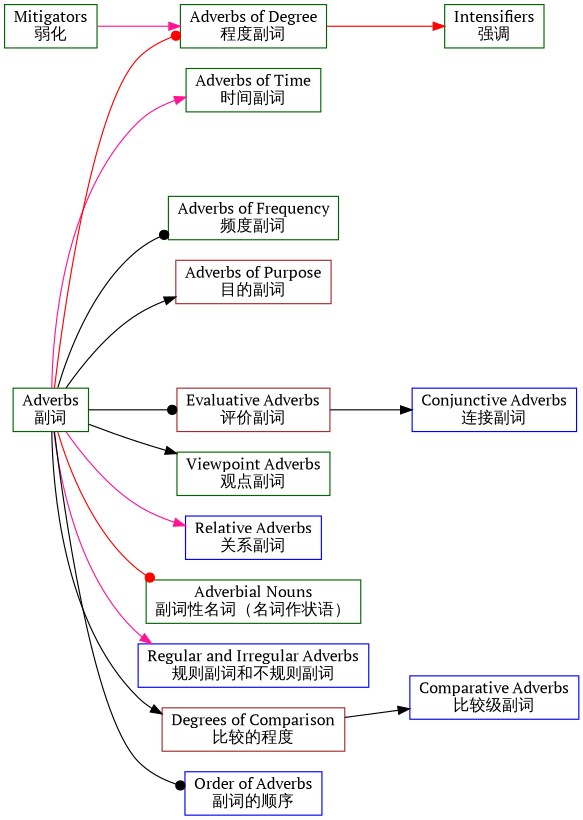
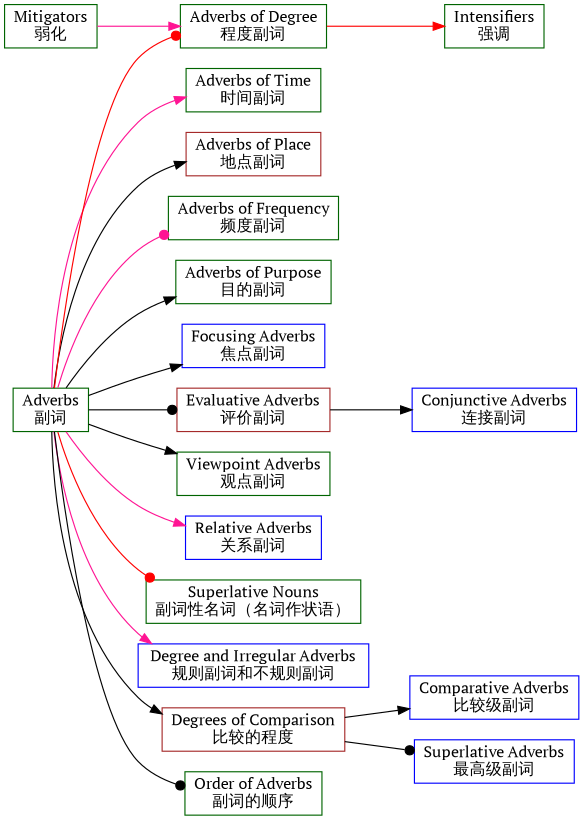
node "Adverbs of Place 地点副词": added
node "Adverbs of Purpose 目的副词": color brown -> darkgreen
edge "Adverbs 副词" -> "Adverbs of Frequency 频度副词": color black -> deeppink
node "Focusing Adverbs 焦点副词": added
node "Adverbial Nouns 副词性名词（名词作状语）": label "Adverbial Nouns 副词性名词（名词作状语）" -> "Superlative Nouns 副词性名词（名词作状语）"
node "Regular and Irregular Adverbs 规则副词和不规则副词": label "Regular and Irregular Adverbs 规则副词和不规则副词" -> "Degree and Irregular Adverbs 规则副词和不规则副词"
node "Superlative Adverbs 最高级副词": added
node "Order of Adverbs 副词的顺序": color blue -> darkgreen
